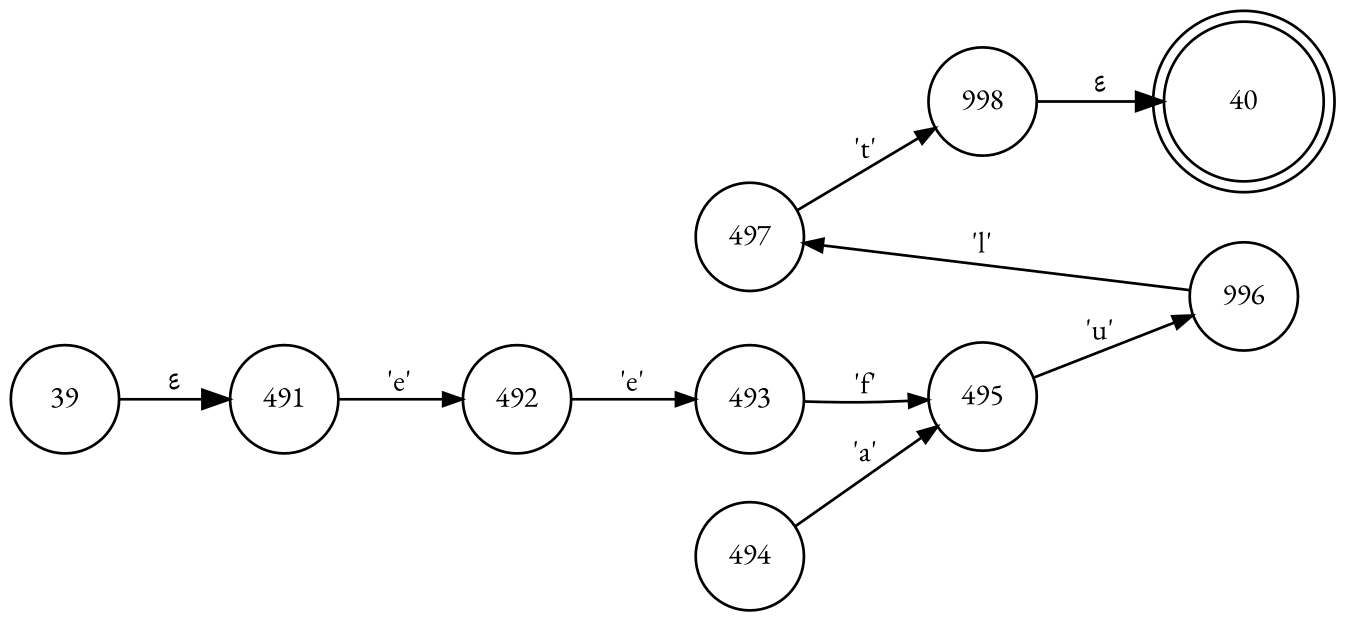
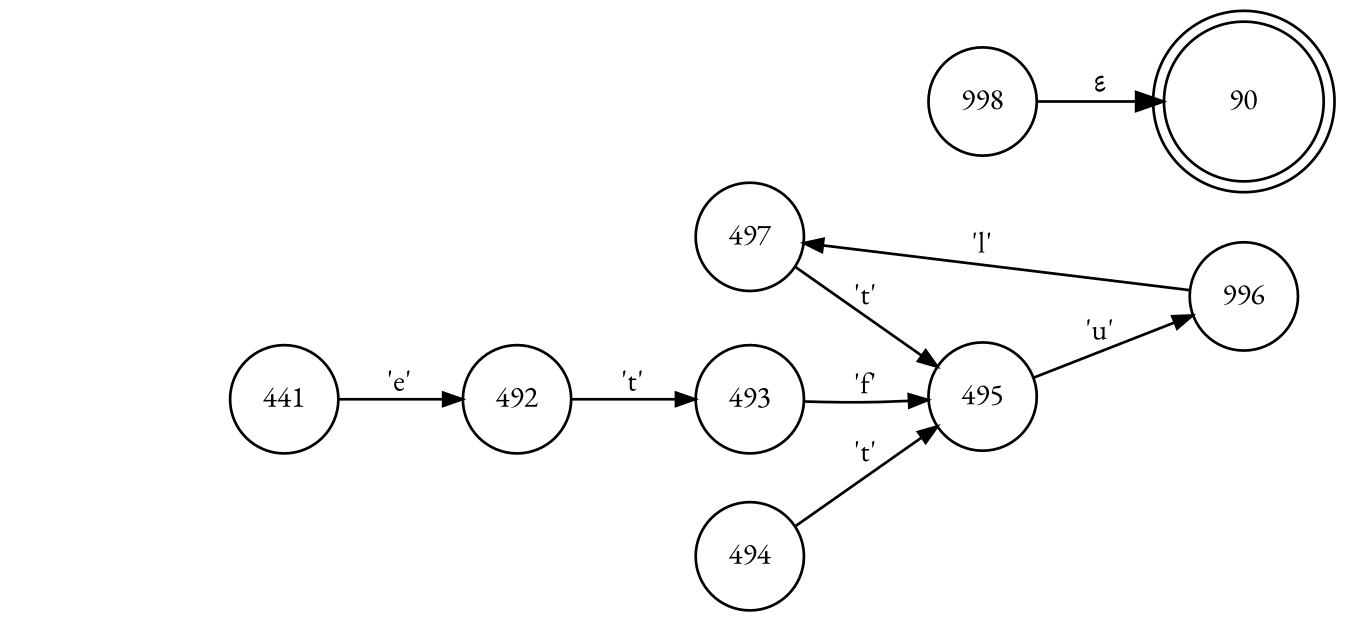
node "40": label "40" -> "90"
edge "497" -> "998": now "497" -> "495"
edge "492" -> "493": label "'e'" -> "'t'"
node "39": removed
node "491": label "491" -> "441"
edge "494" -> "495": label "'a'" -> "'t'"
